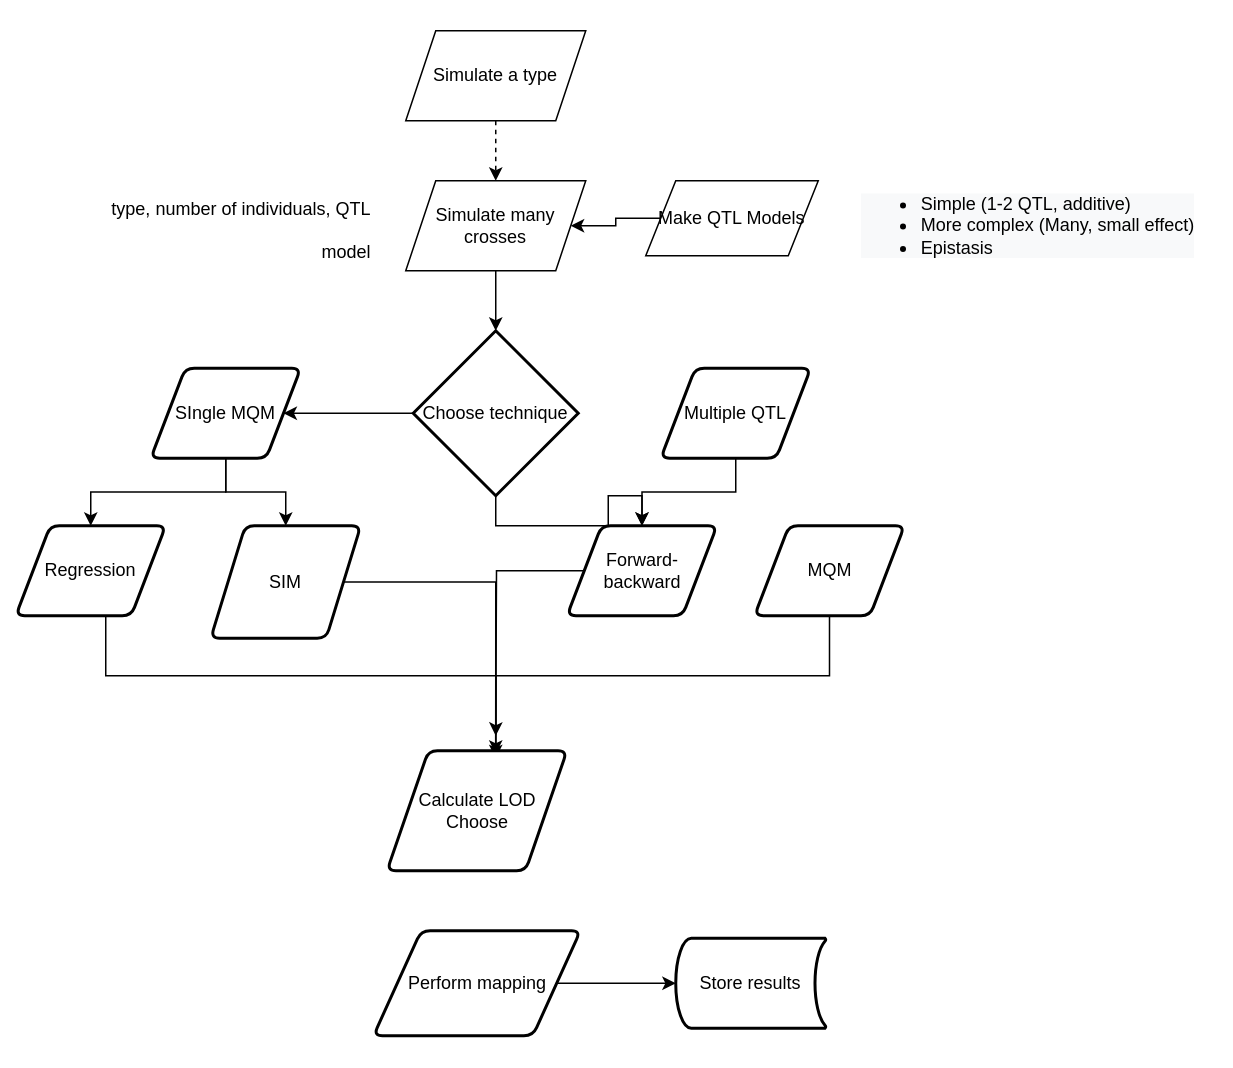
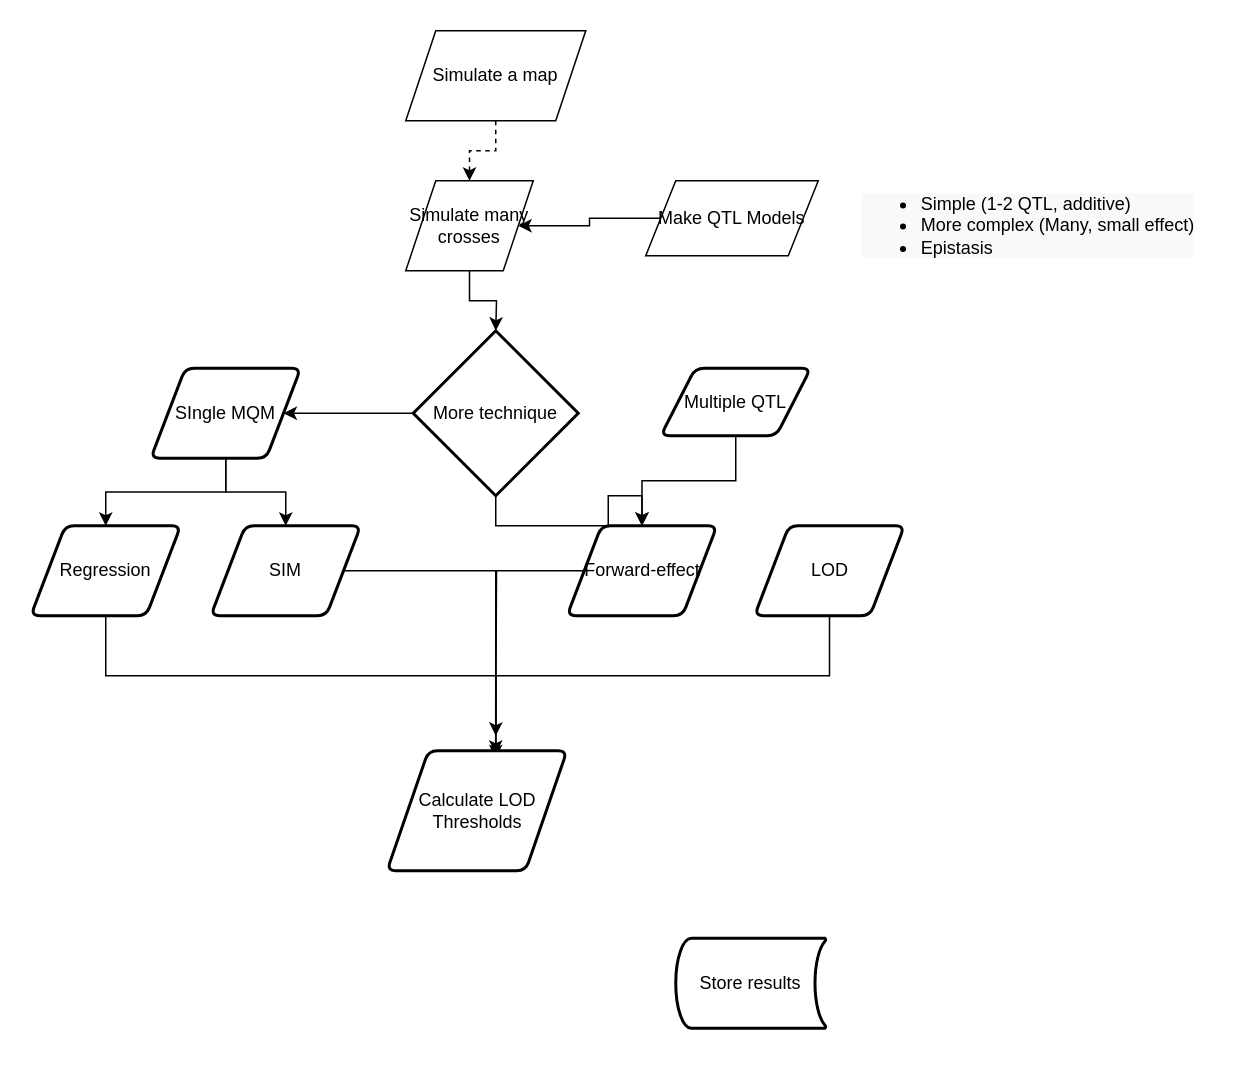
node "Simulate a type": label "Simulate a type" -> "Simulate a map"
node "type, number of individuals, QTL model": removed
node "Simulate many crosses": size 180x90 -> 128x90
node "Choose technique": label "Choose technique" -> "More technique"
node "Multiple QTL": size 150x90 -> 150x68
node "Regression": moved (91, 571) -> (106, 571)
node "Forward-backward": label "Forward-backward" -> "Forward-effect"
node "MQM": label "MQM" -> "LOD"
node "SIM": size 150x113 -> 150x90
node "Calculate LOD Choose": label "Calculate LOD Choose" -> "Calculate LOD Thresholds"
node "Perform mapping": removed
edge "Perform mapping" -> "Store results": removed
